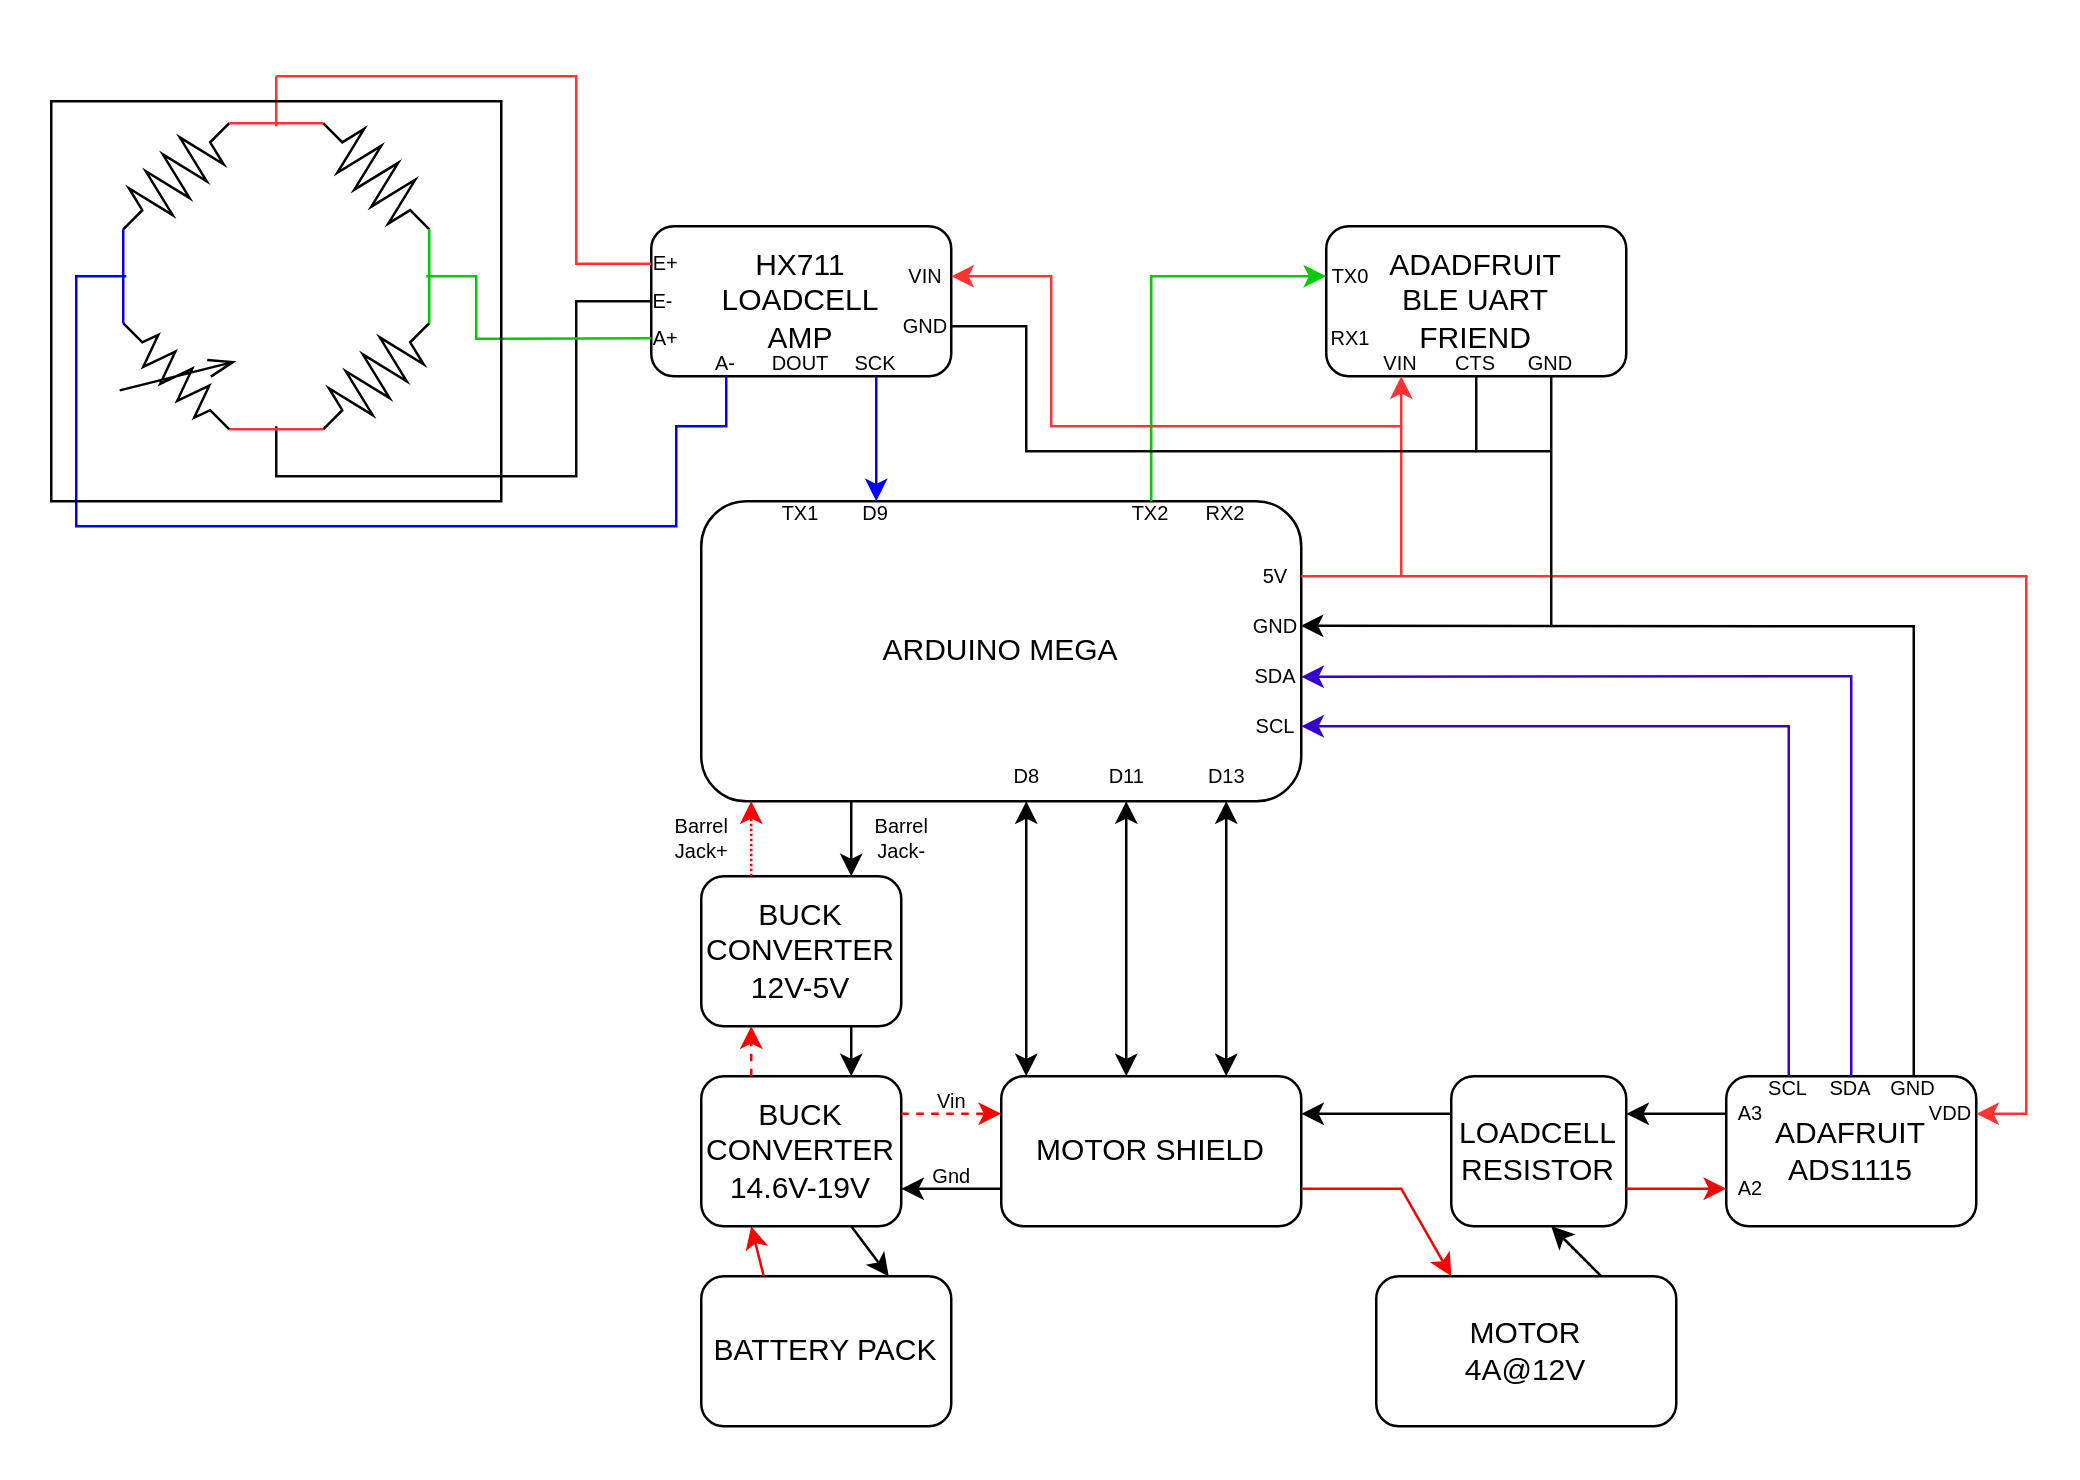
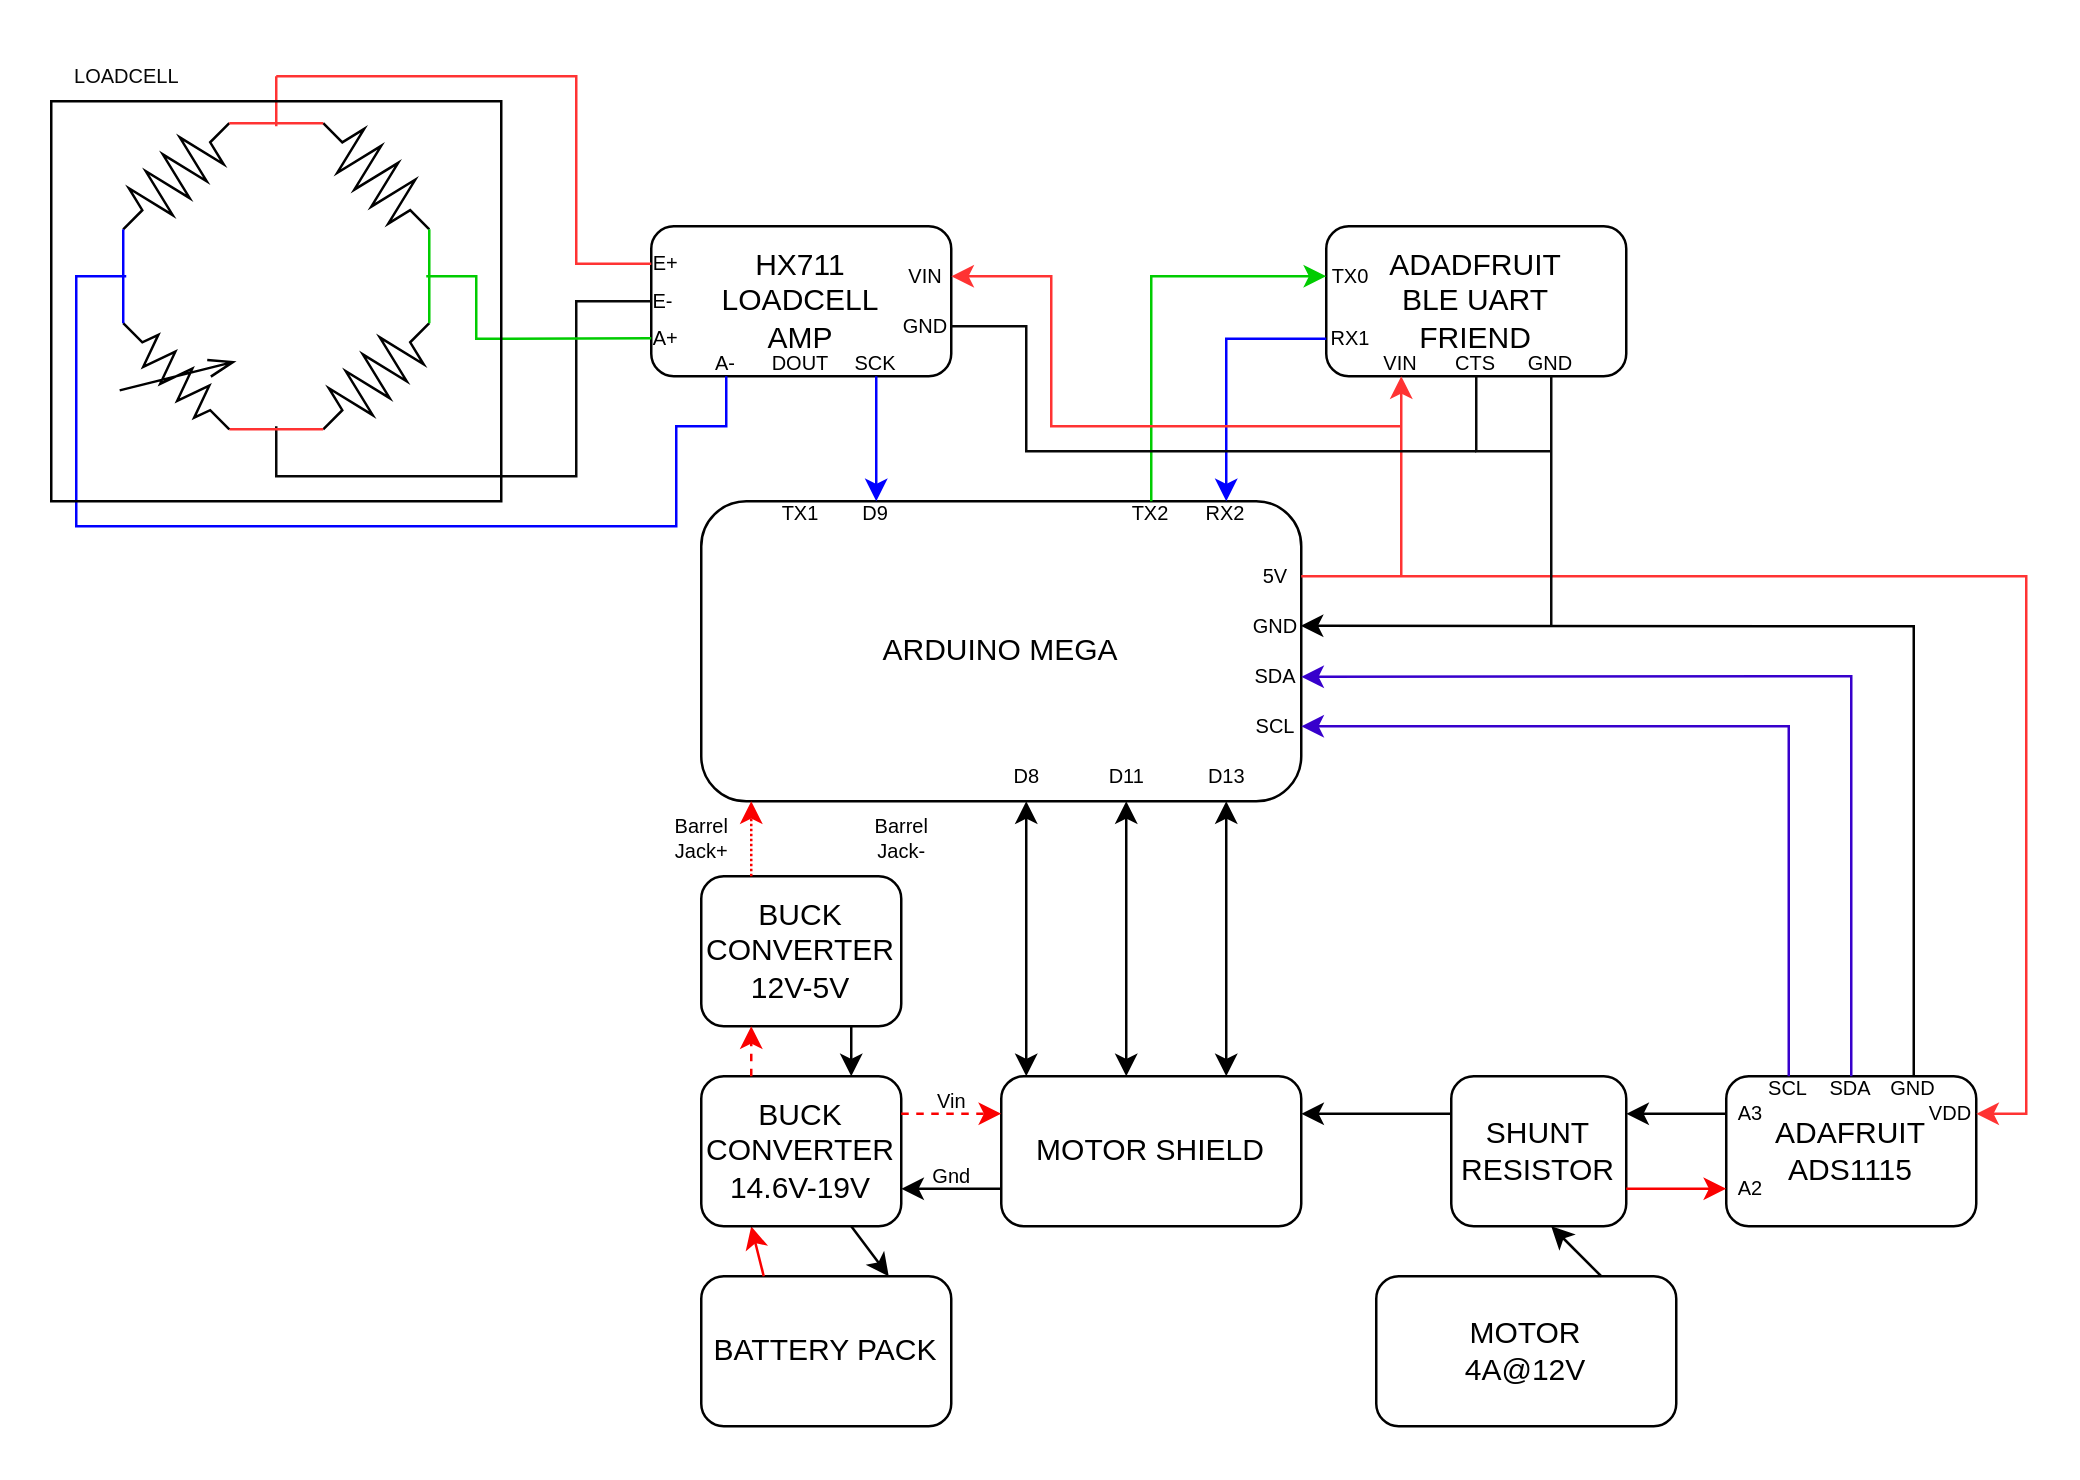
node "LOADCELL": added
edge "ADADFRUIT BLE UART FRIEND" -> "ARDUINO MEGA": added
edge "ARDUINO MEGA" -> "BUCK CONVERTER 12V-5V": removed
node "LOADCELL RESISTOR": label "LOADCELL RESISTOR" -> "SHUNT RESISTOR"
edge "MOTOR SHIELD" -> "MOTOR 4A@12V": removed
